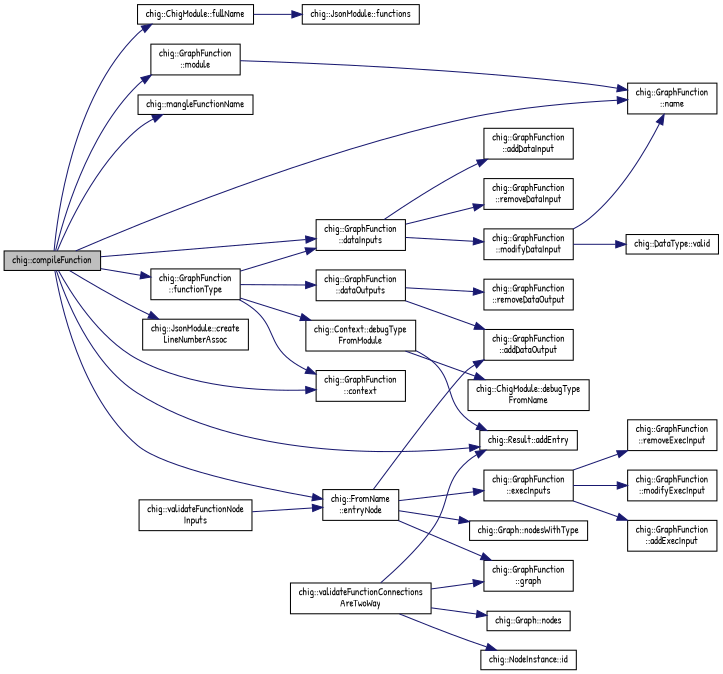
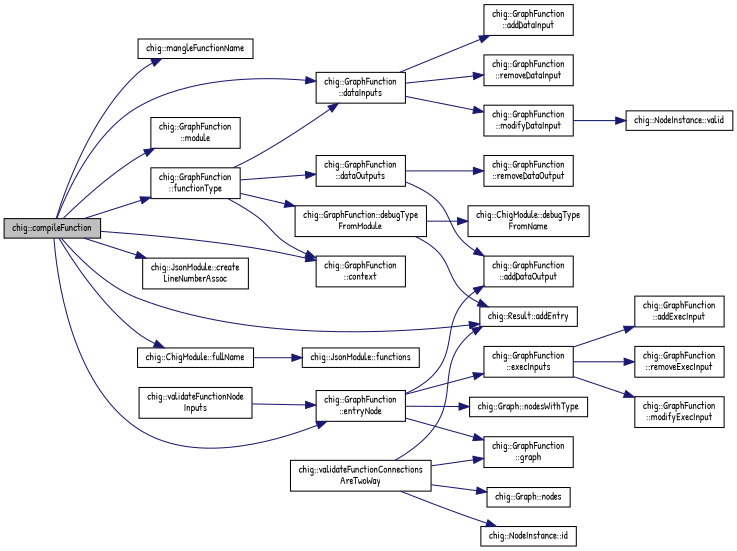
node "chig::GraphFunction ::name": removed
node "chig::DataType::valid": label "chig::DataType::valid" -> "chig::NodeInstance::valid"
node "chig::Context::debugType FromModule": label "chig::Context::debugType FromModule" -> "chig::GraphFunction::debugType FromModule"
node "chig::FromName ::entryNode": label "chig::FromName ::entryNode" -> "chig::GraphFunction ::entryNode"
